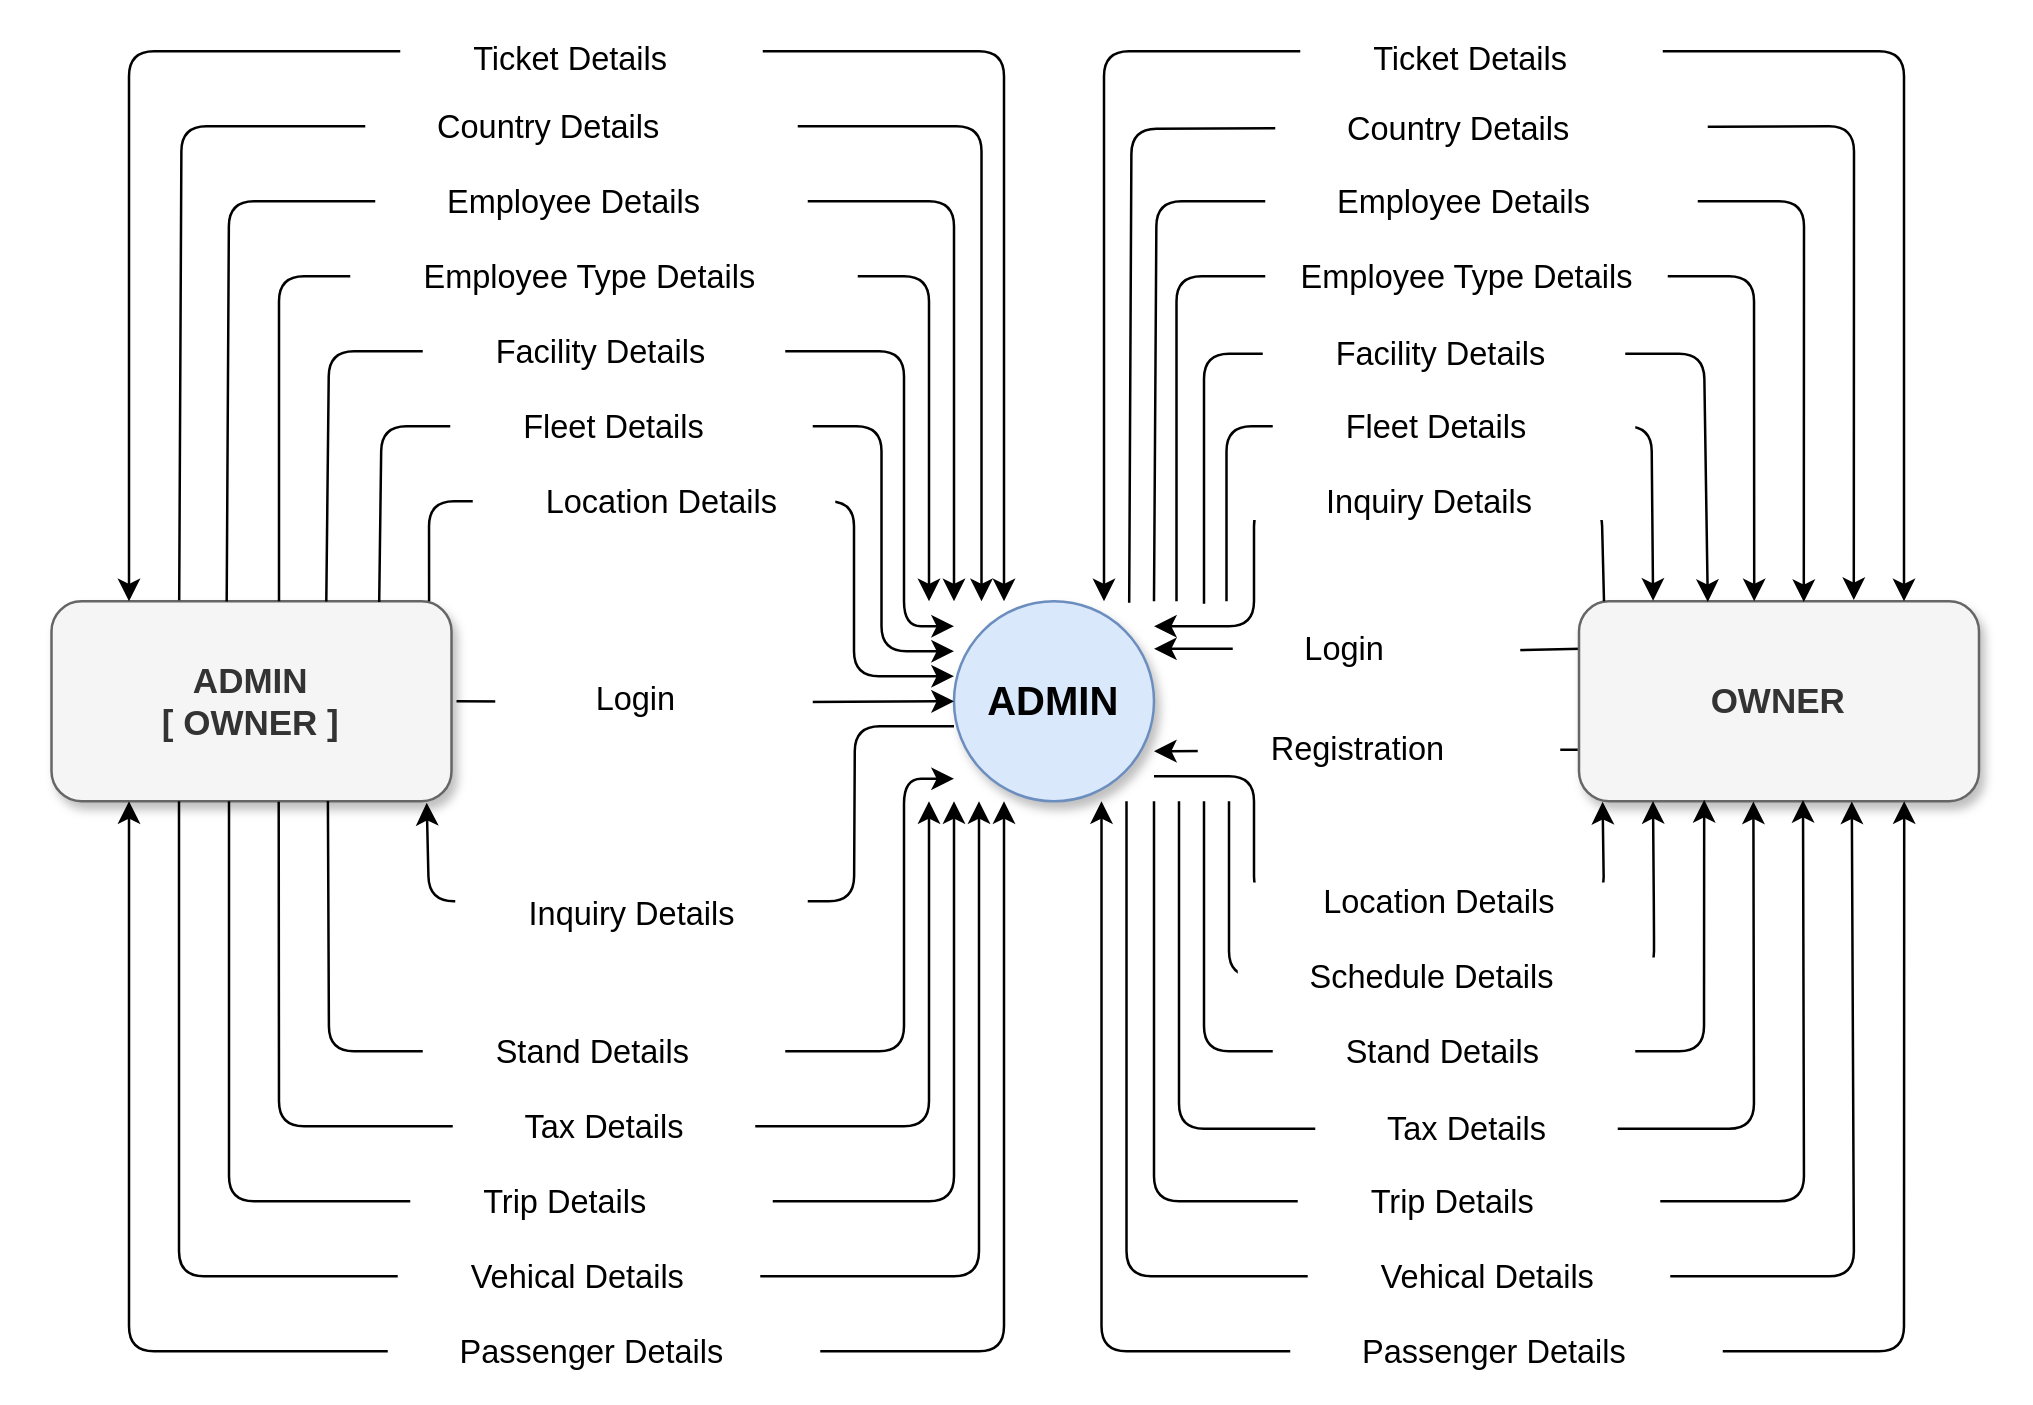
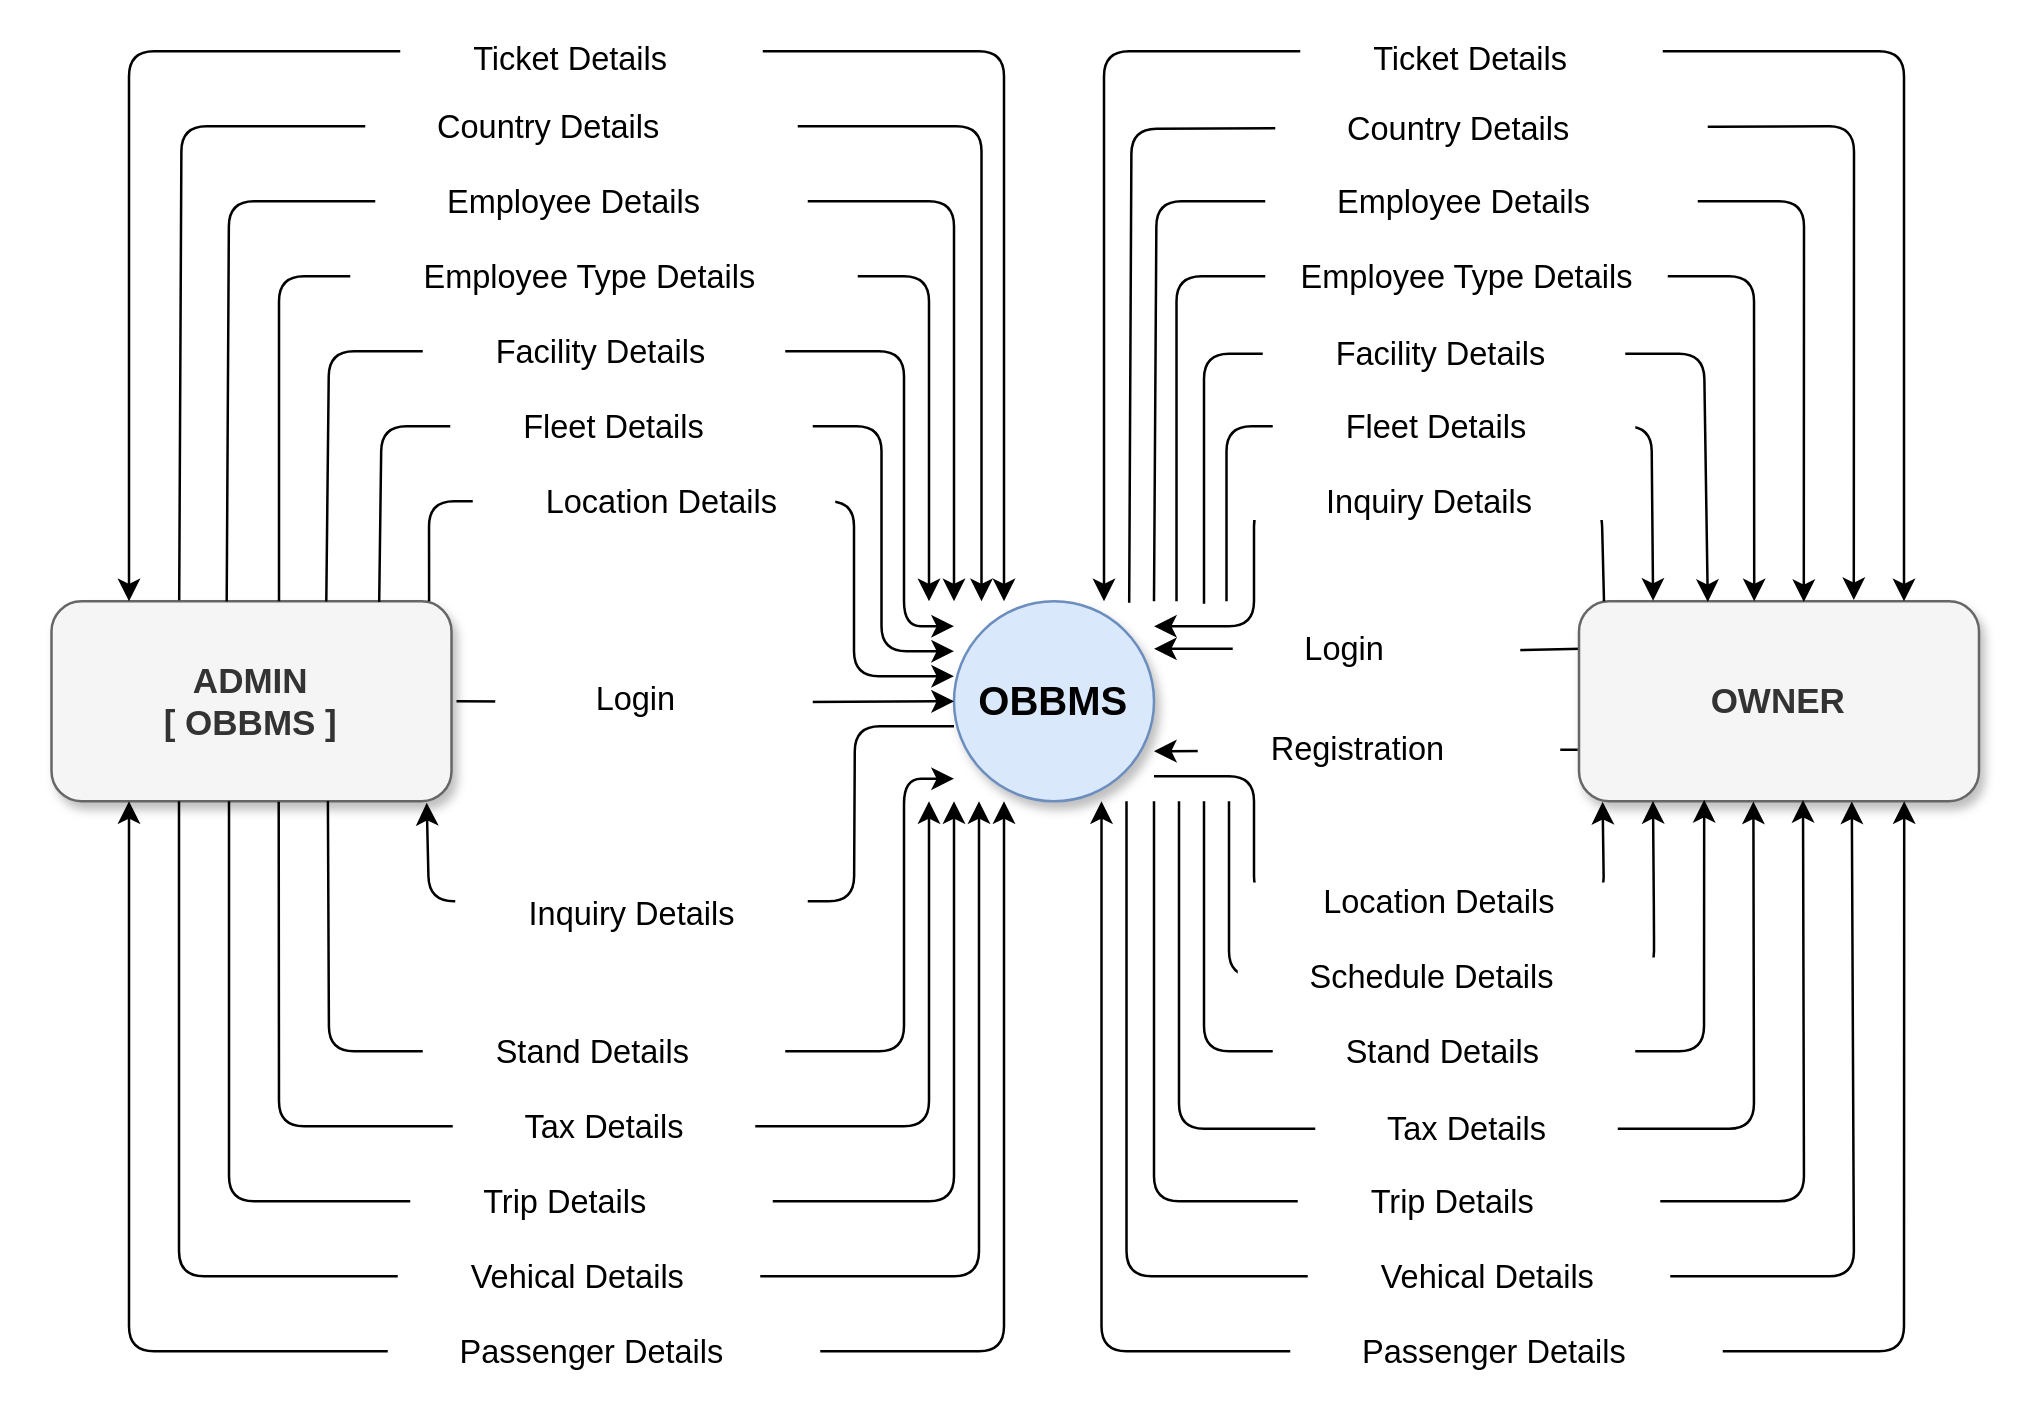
node "ADMIN [ OWNER ]": label "ADMIN [ OWNER ]" -> "ADMIN [ OBBMS ]"
node "ADMIN": label "ADMIN" -> "OBBMS"
